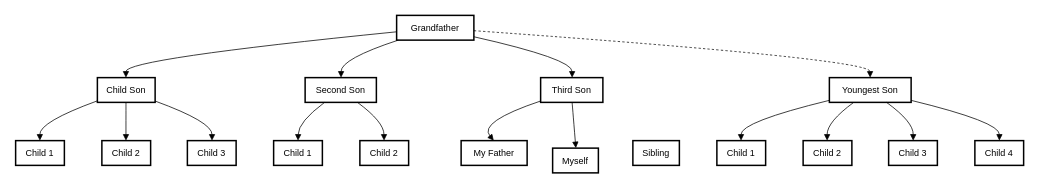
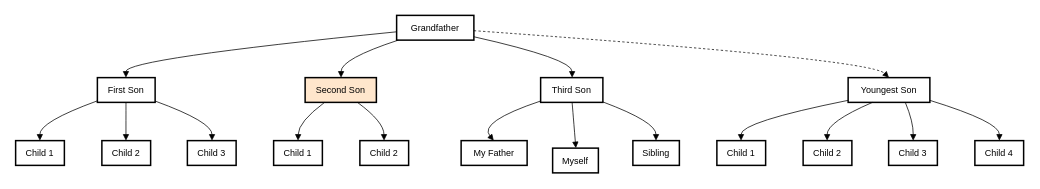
node "Child Son": label "Child Son" -> "First Son"
node "Second Son": fillcolor #ffffff -> #ffe6cc
node "Youngest Son": moved (870, 90) -> (889, 90)
edge "Third Son" -> "Sibling": added
